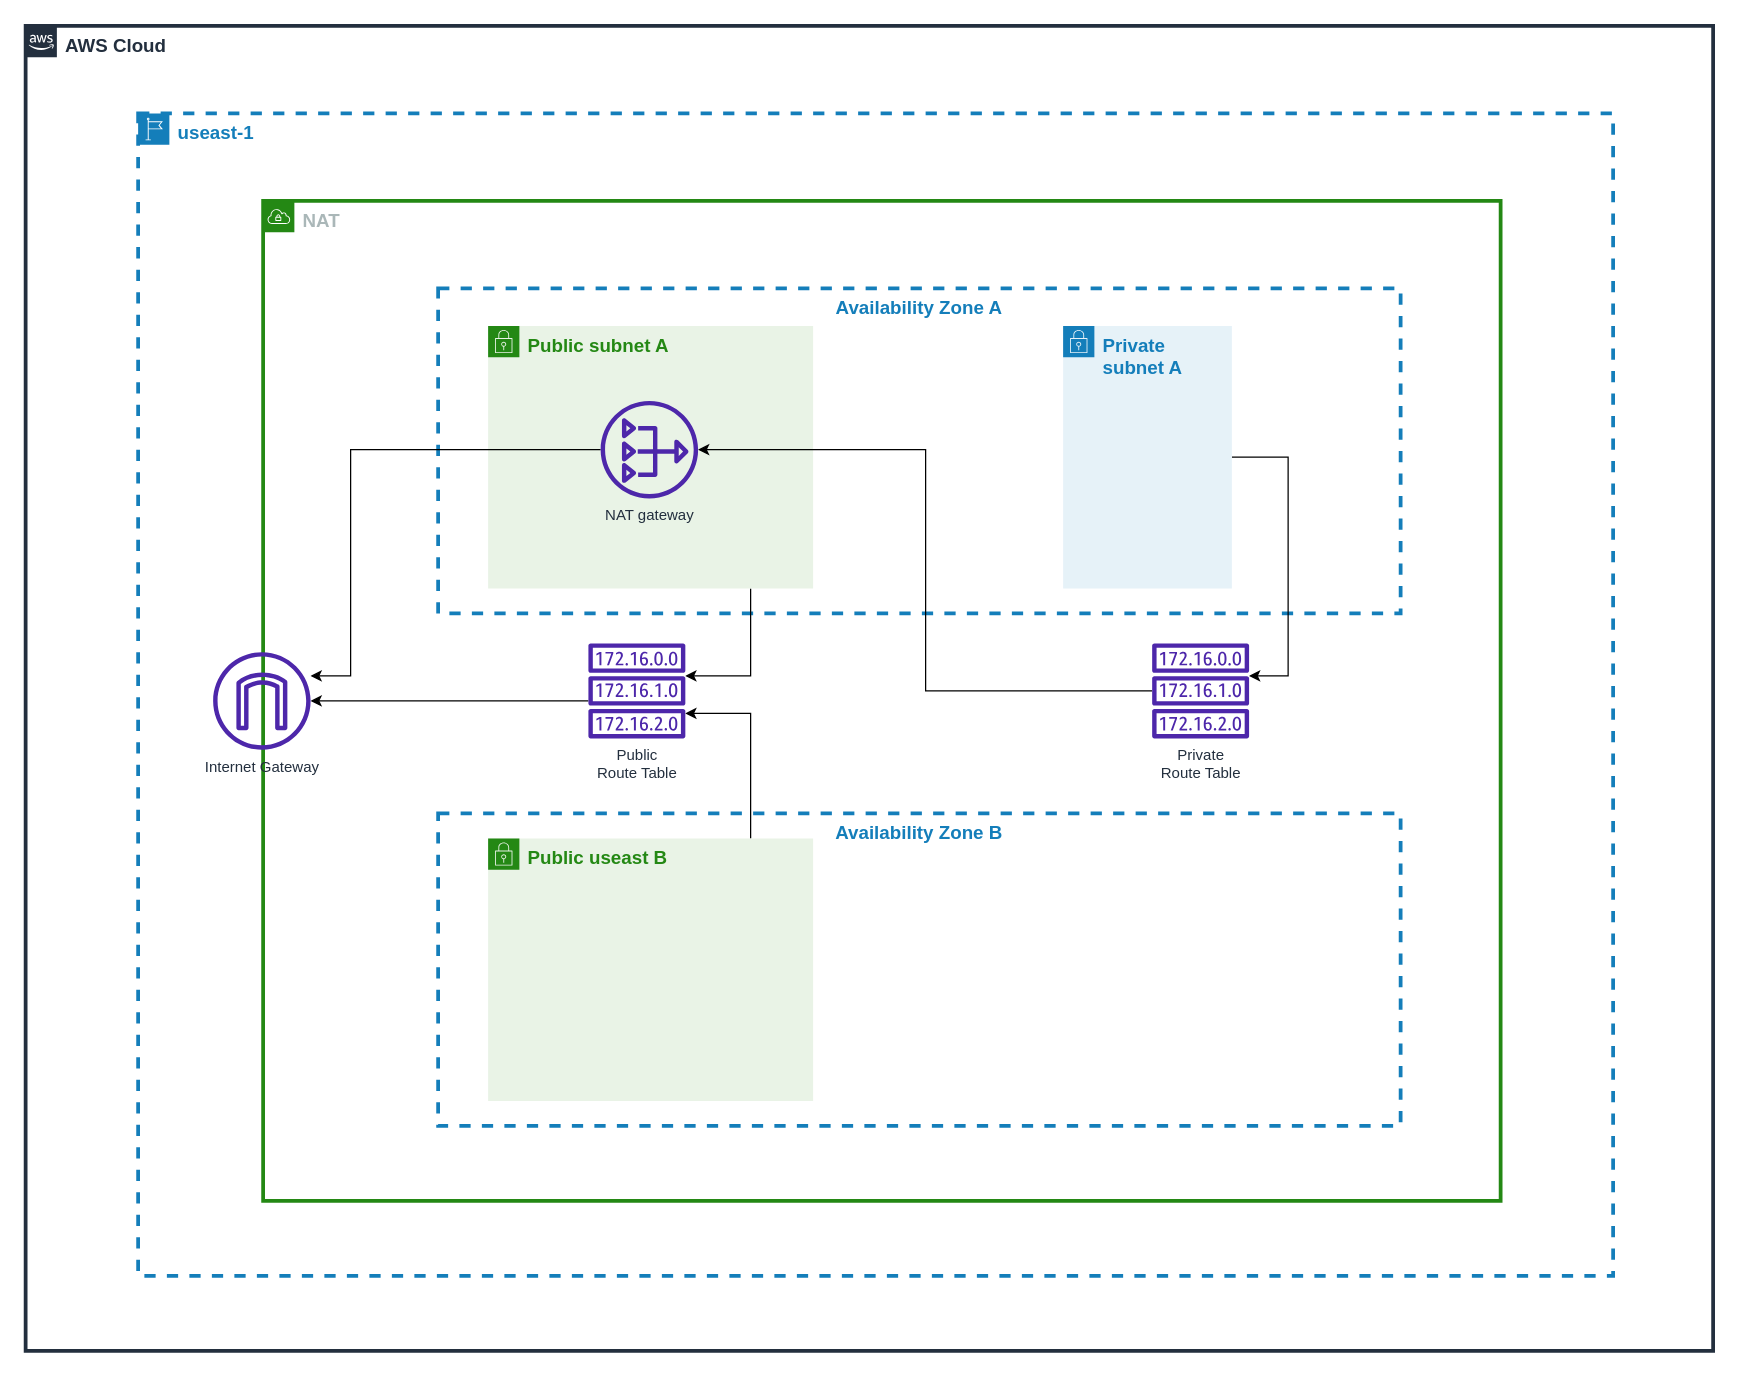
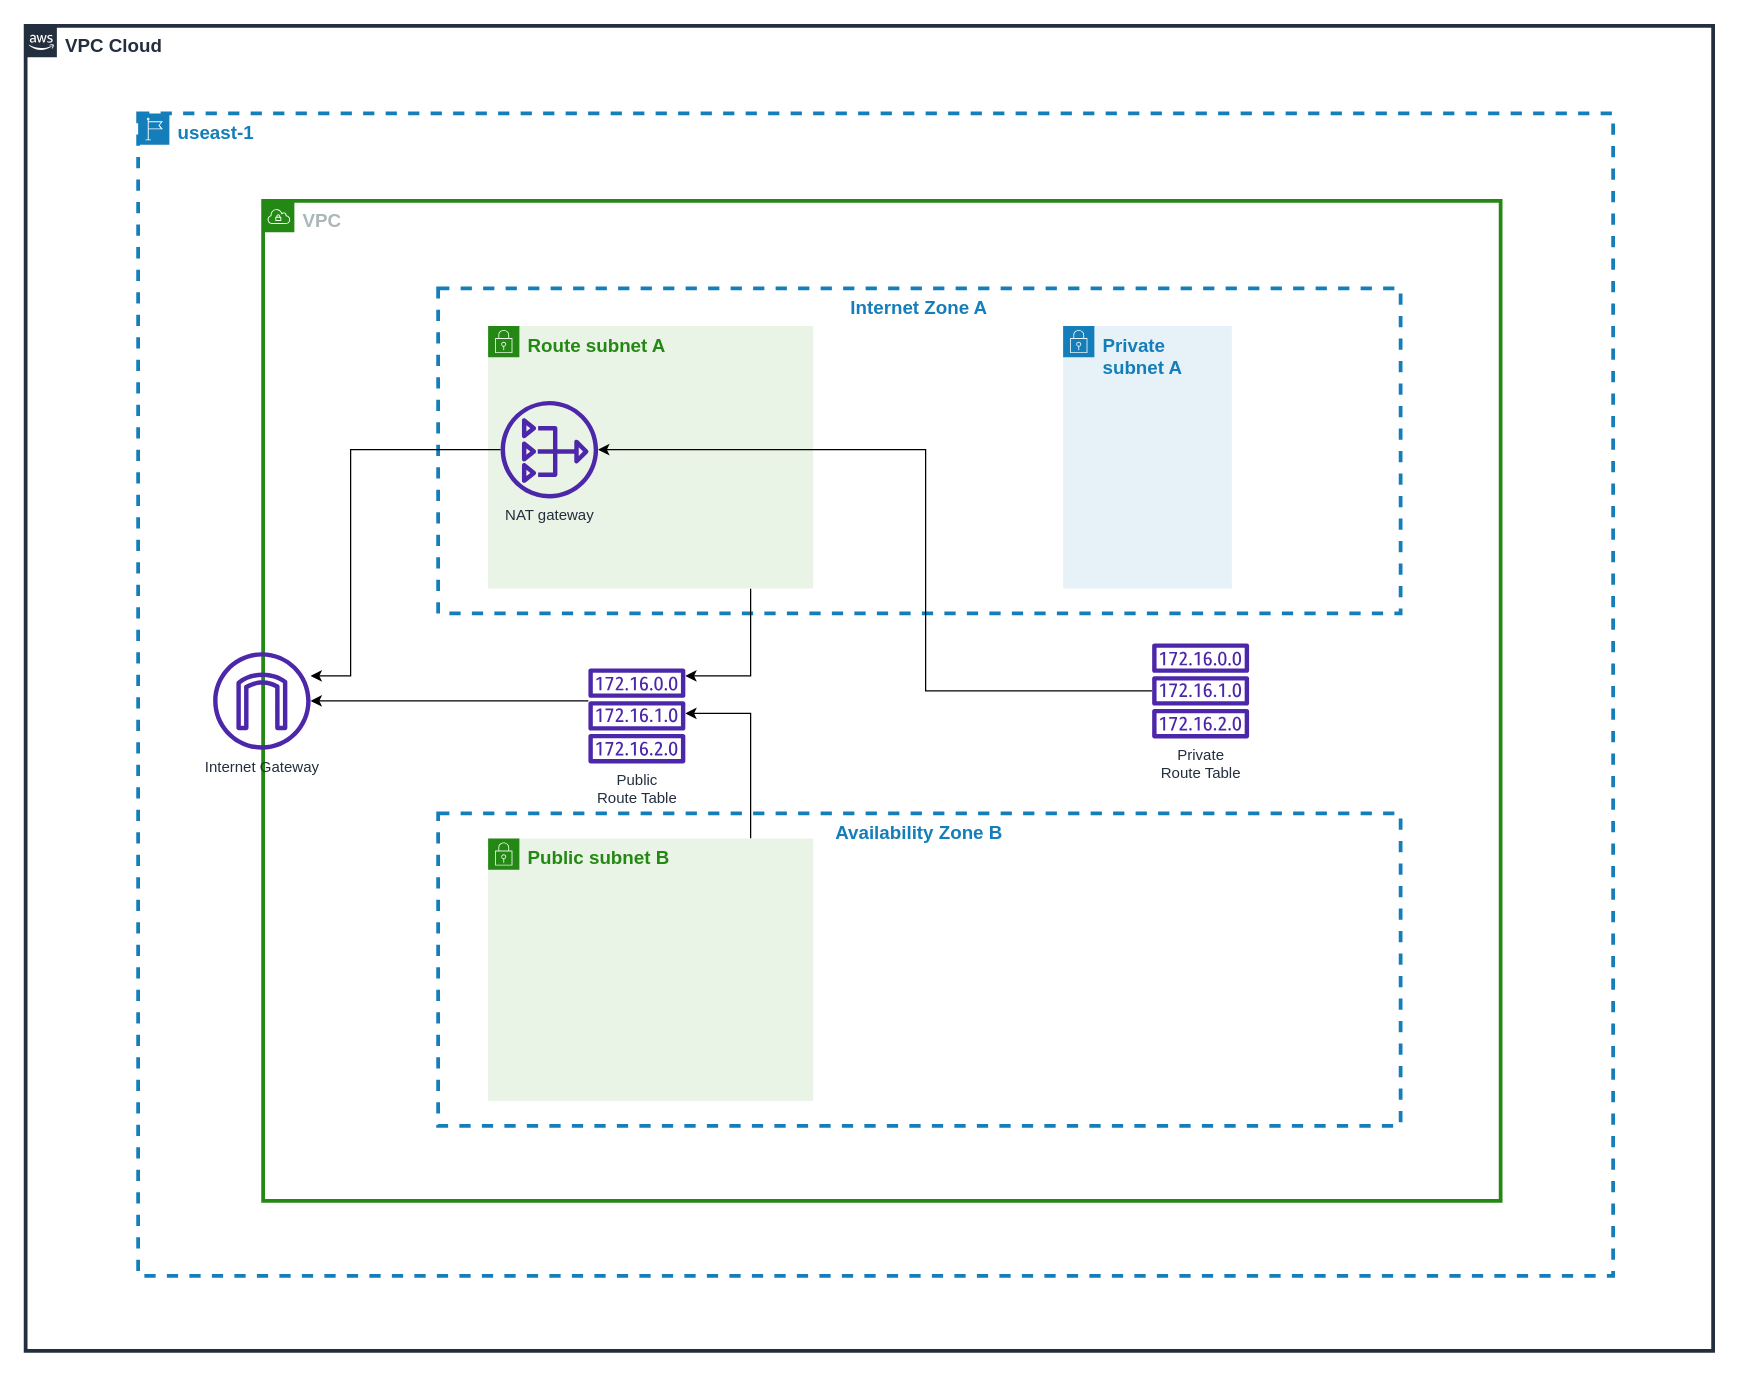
node "AWS Cloud": label "AWS Cloud" -> "VPC Cloud"
node "NAT": label "NAT" -> "VPC"
node "Availability Zone A": label "Availability Zone A" -> "Internet Zone A"
node "Public subnet A": label "Public subnet A" -> "Route subnet A"
node "NAT gateway": moved (649, 449) -> (549, 449)
edge "Private subnet A" -> "Private Route Table": removed
node "Public Route Table": moved (637, 691) -> (637, 716)
node "Public useast B": label "Public useast B" -> "Public subnet B"
